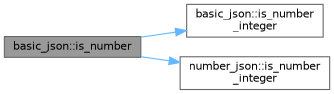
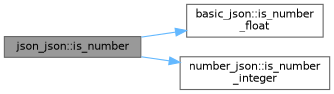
node "basic_json::is_number _integer": label "basic_json::is_number _integer" -> "basic_json::is_number _float"
node "basic_json::is_number": label "basic_json::is_number" -> "json_json::is_number"
